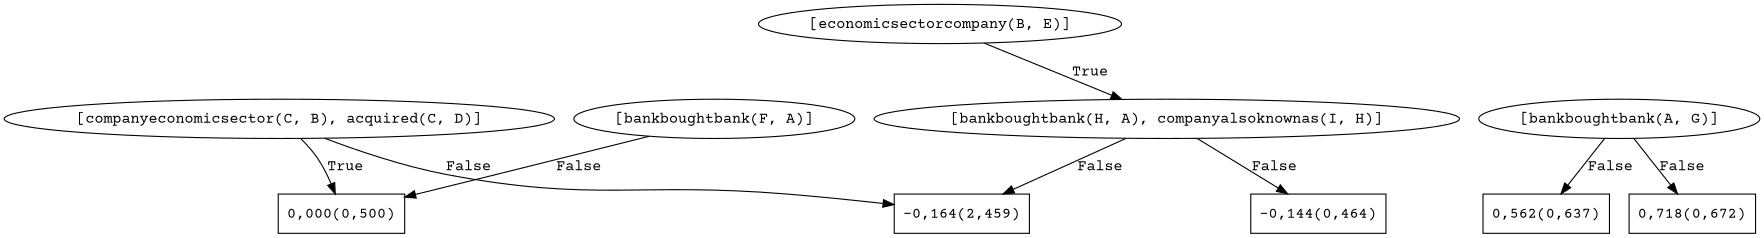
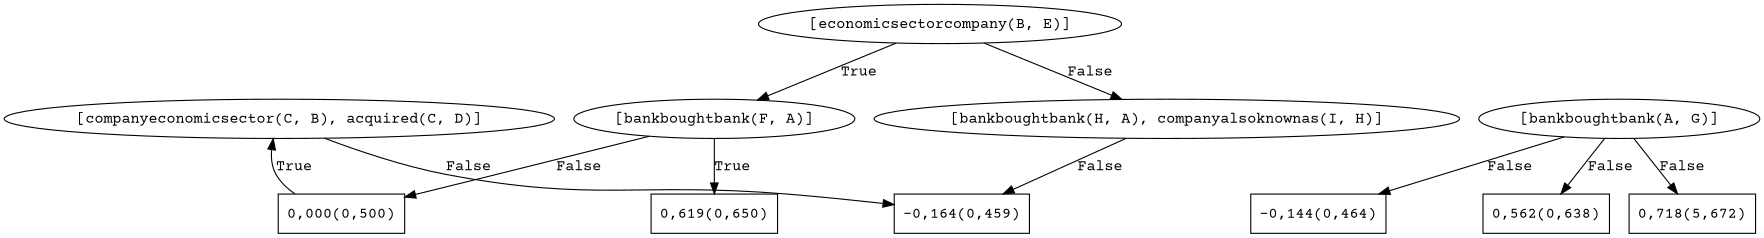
edge "[economicsectorcompany(B, E)]" -> "[bankboughtbank(F, A)]": added, label "True"
edge "[economicsectorcompany(B, E)]" -> "[bankboughtbank(H, A), companyalsoknownas(I, H)]": label "True" -> "False"
edge "[companyeconomicsector(C, B), acquired(C, D)]" -> "0,000(0,500)": reversed
edge "[bankboughtbank(H, A), companyalsoknownas(I, H)]" -> "-0,144(0,464)": now "[bankboughtbank(A, G)]" -> "-0,144(0,464)"
node "0,619(0,650)": added
node "-0,164(2,459)": label "-0,164(2,459)" -> "-0,164(0,459)"
node "0,562(0,637)": label "0,562(0,637)" -> "0,562(0,638)"
node "0,718(0,672)": label "0,718(0,672)" -> "0,718(5,672)"
